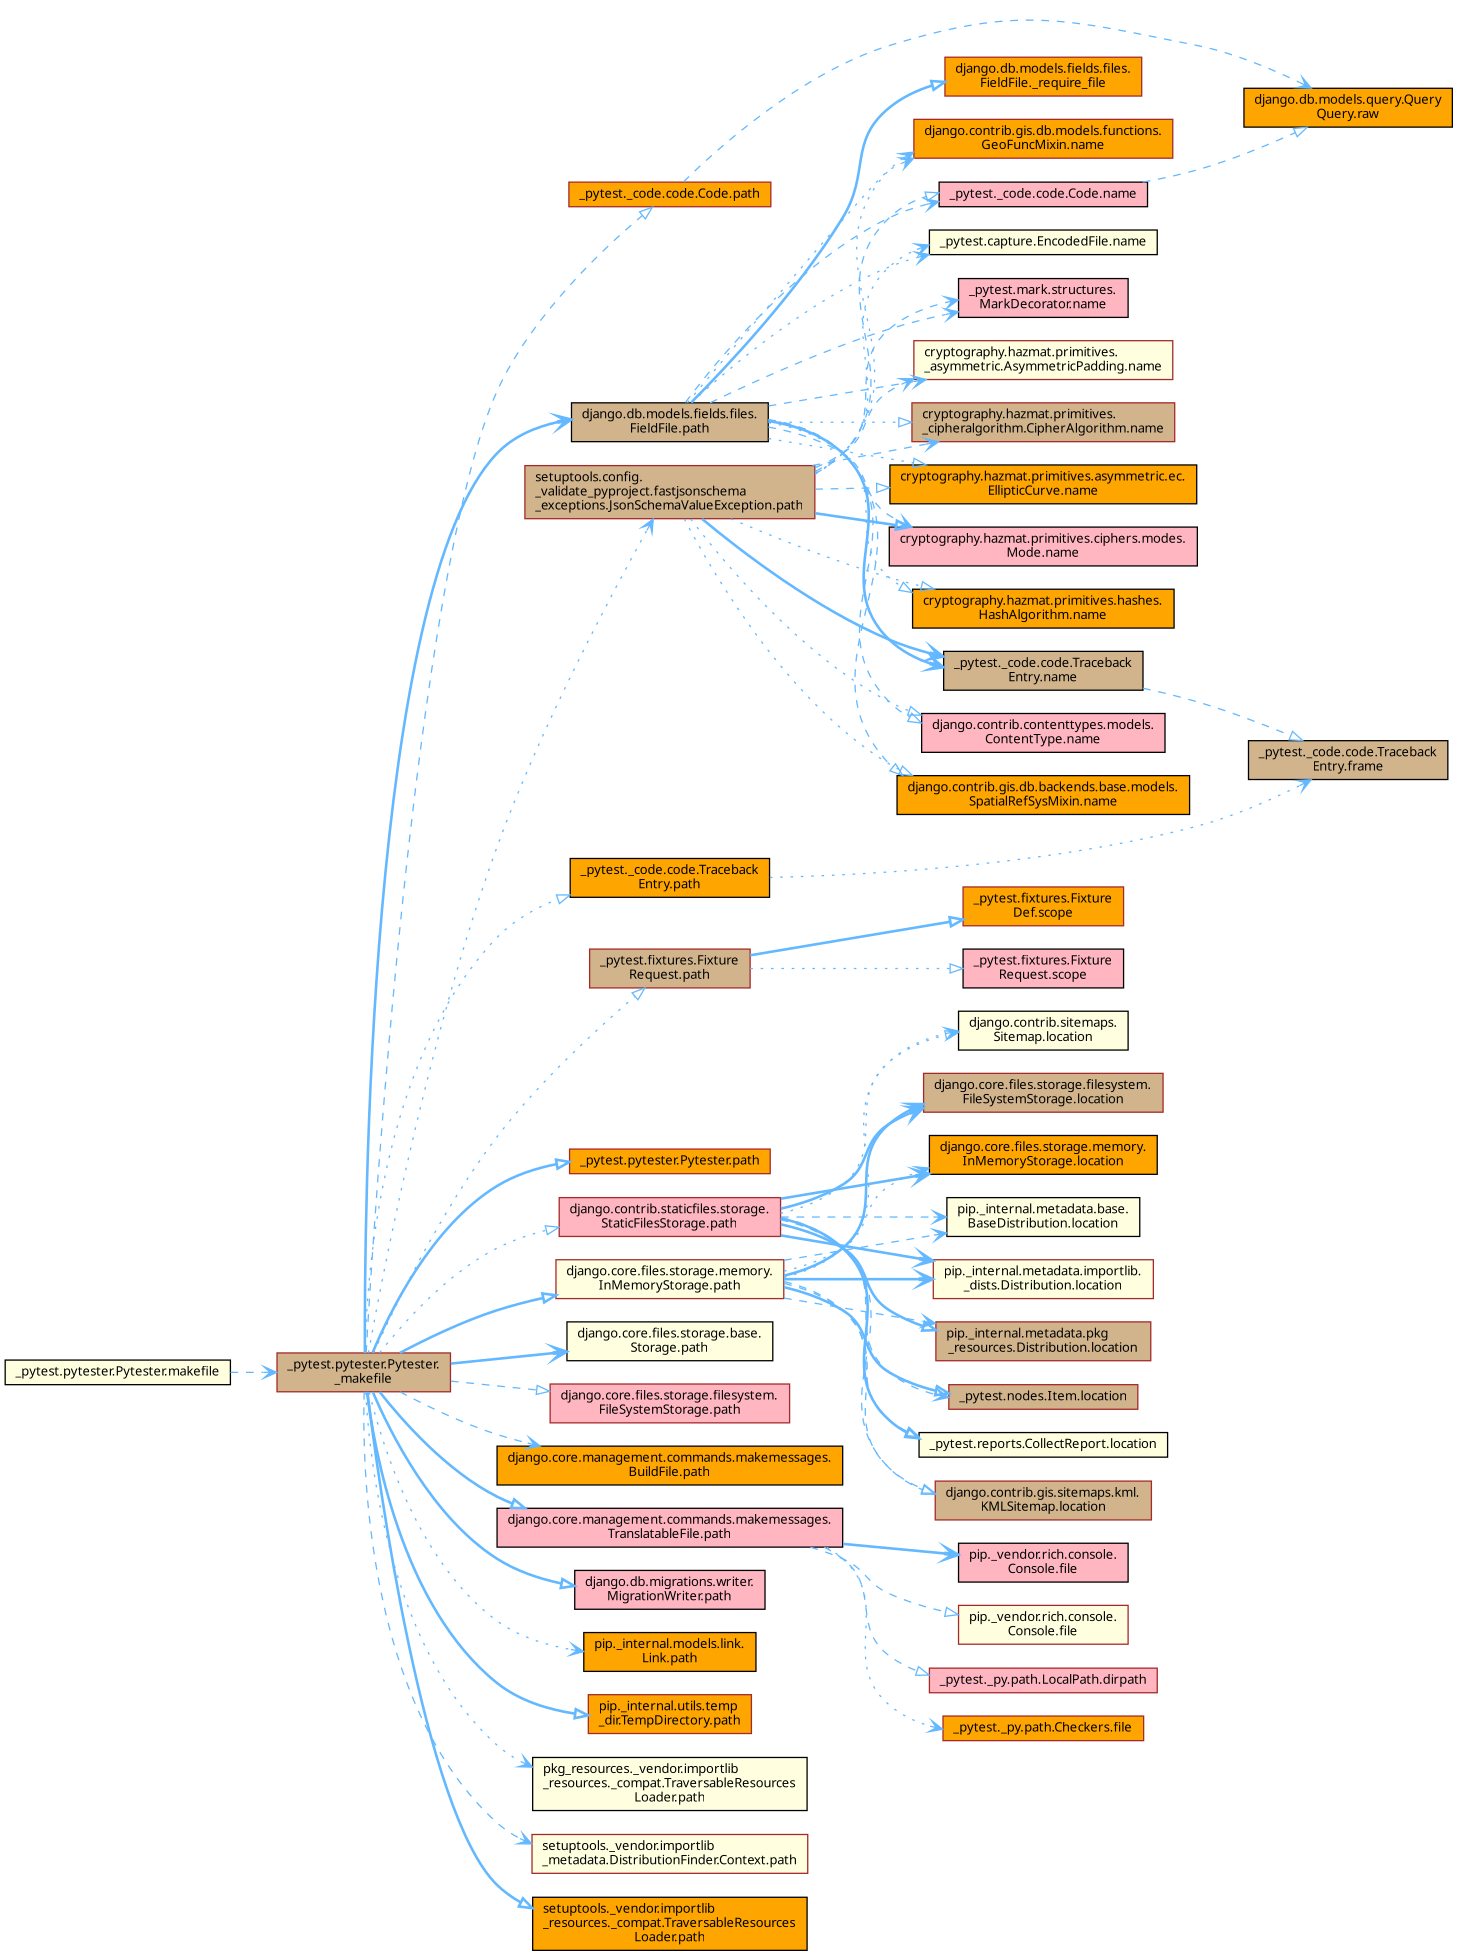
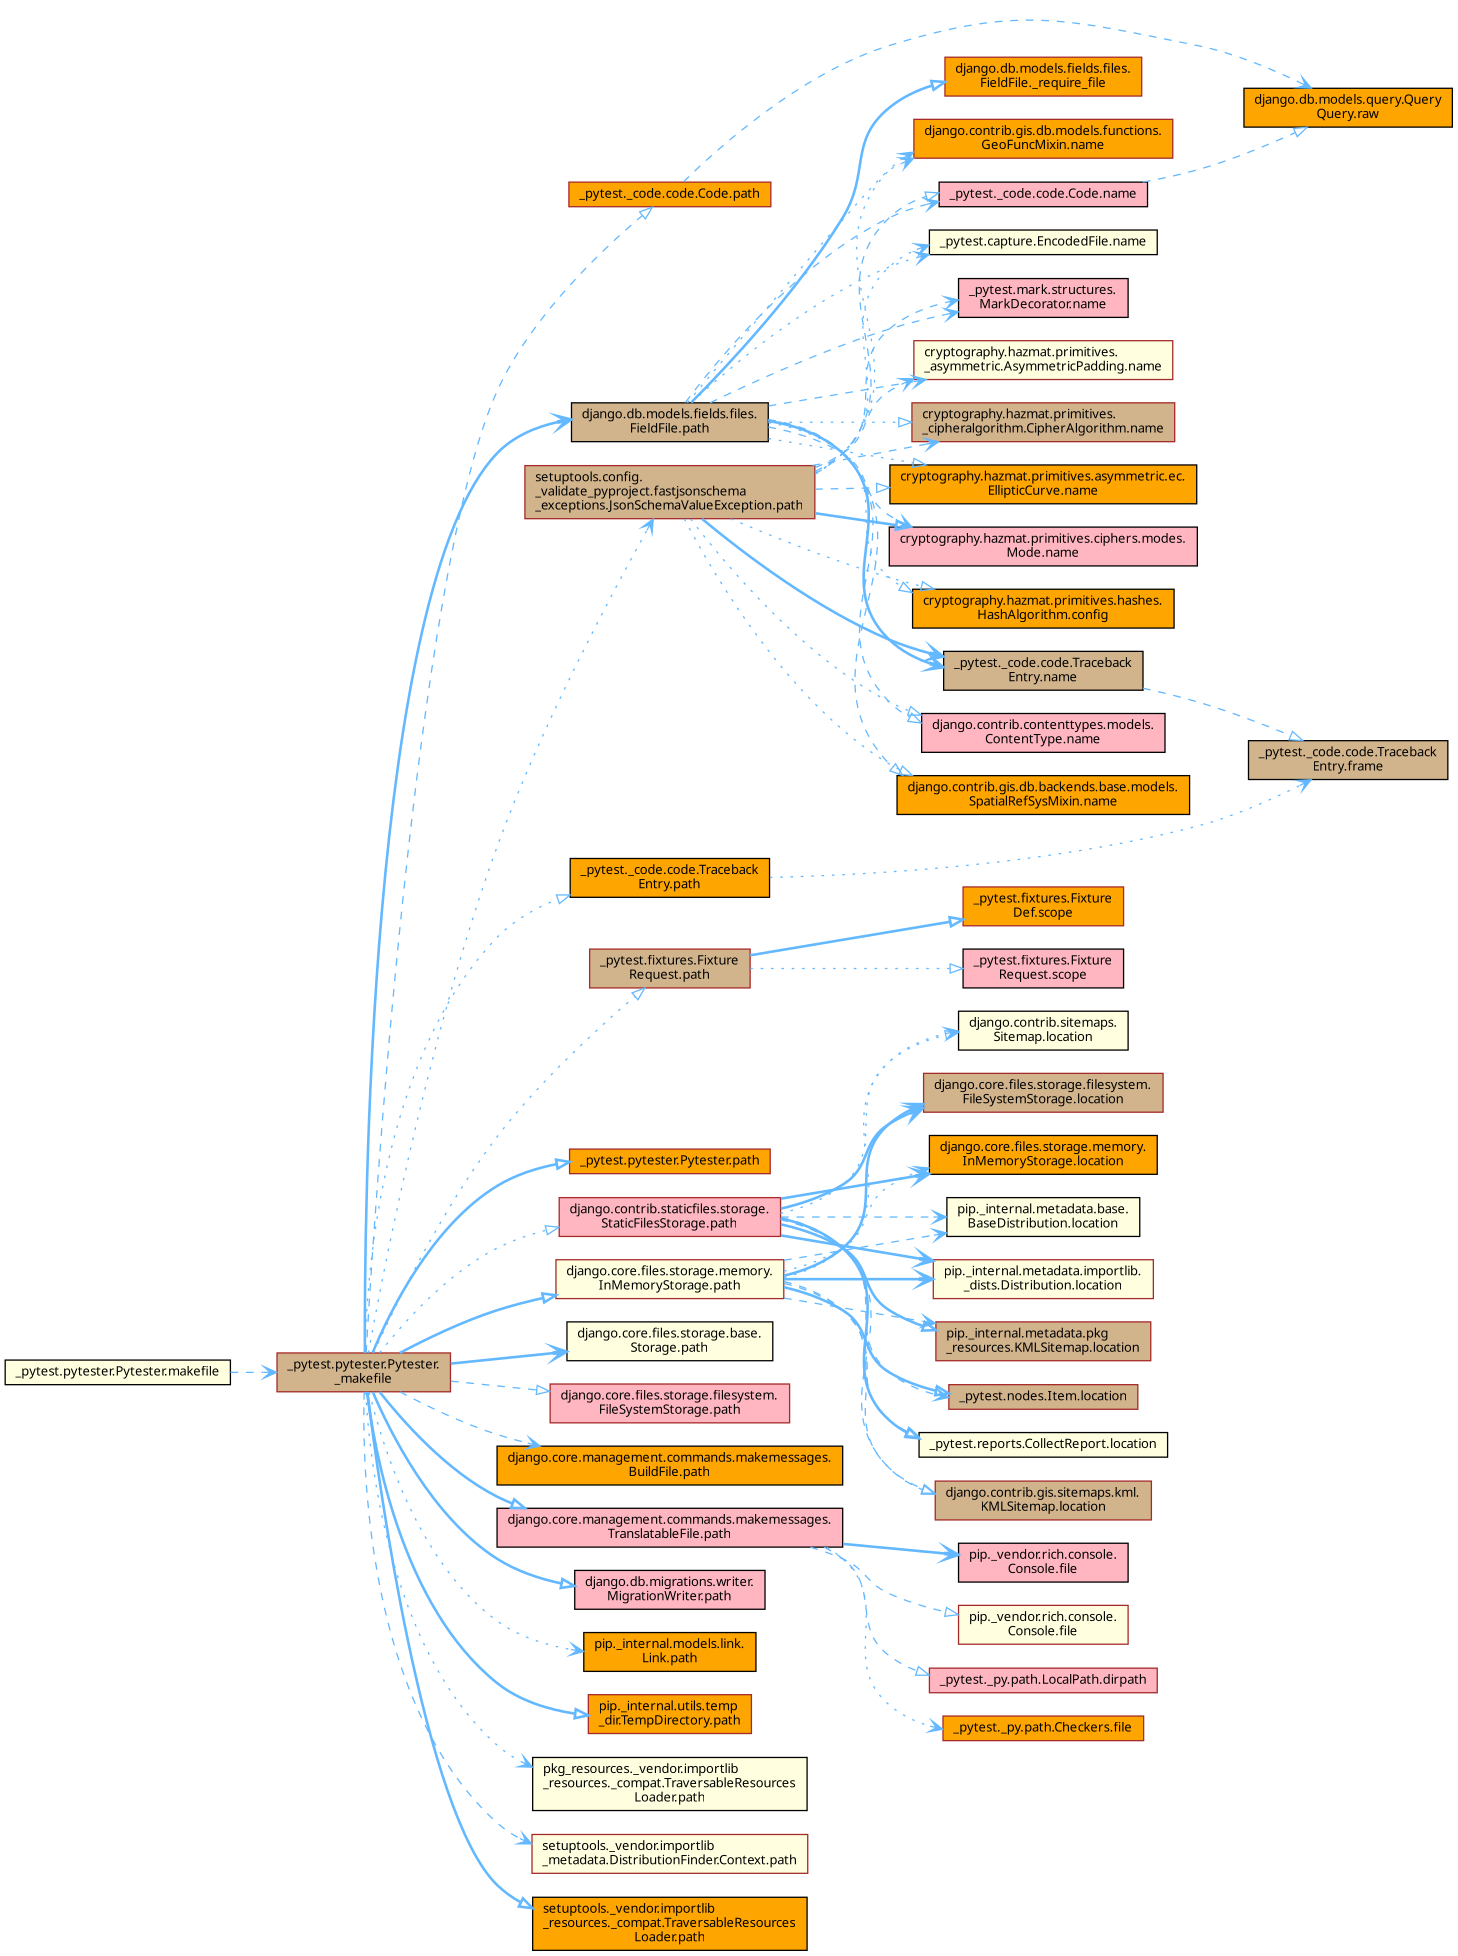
node "cryptography.hazmat.primitives.hashes. HashAlgorithm.name": label "cryptography.hazmat.primitives.hashes. HashAlgorithm.name" -> "cryptography.hazmat.primitives.hashes. HashAlgorithm.config"
node "pip._internal.metadata.pkg _resources.Distribution.location": label "pip._internal.metadata.pkg _resources.Distribution.location" -> "pip._internal.metadata.pkg _resources.KMLSitemap.location"
